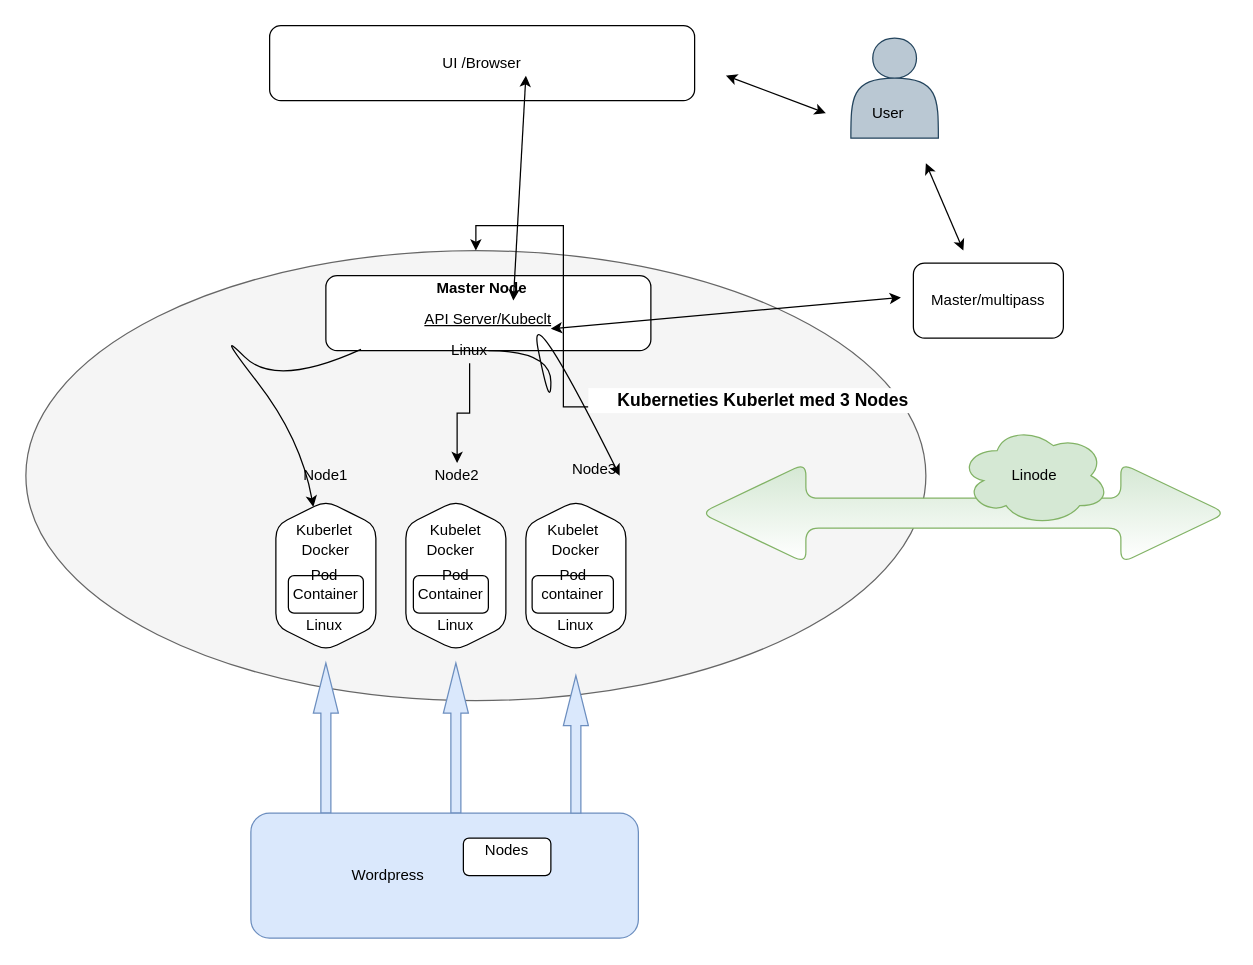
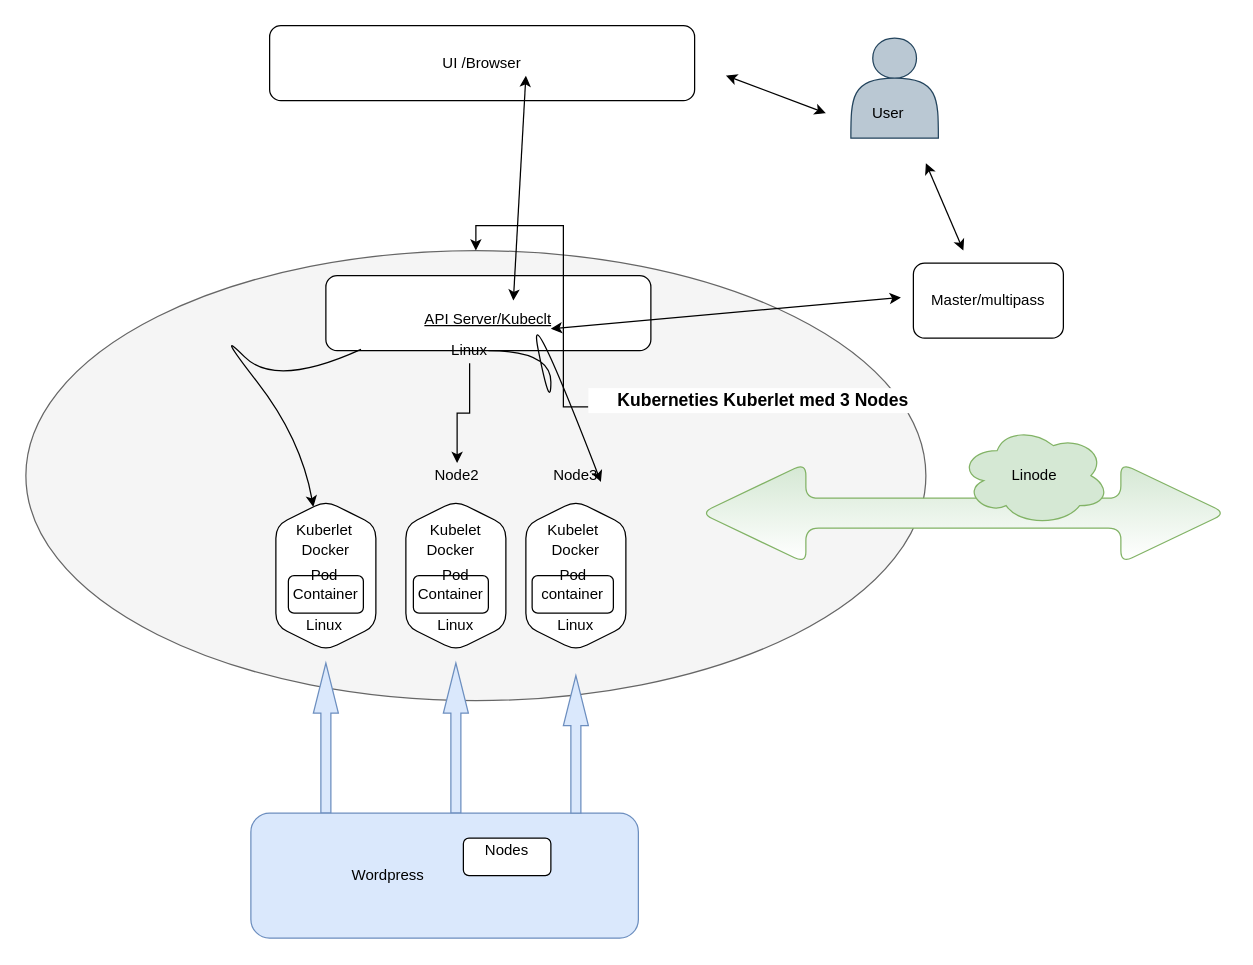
node "Master Node": removed
node "Node3": moved (594, 469) -> (576, 476)
node "Node1": removed
